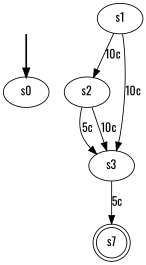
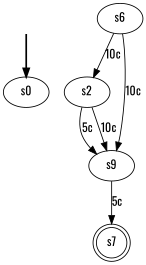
node "s1": label "s1" -> "s6"
node "s3": label "s3" -> "s9"
